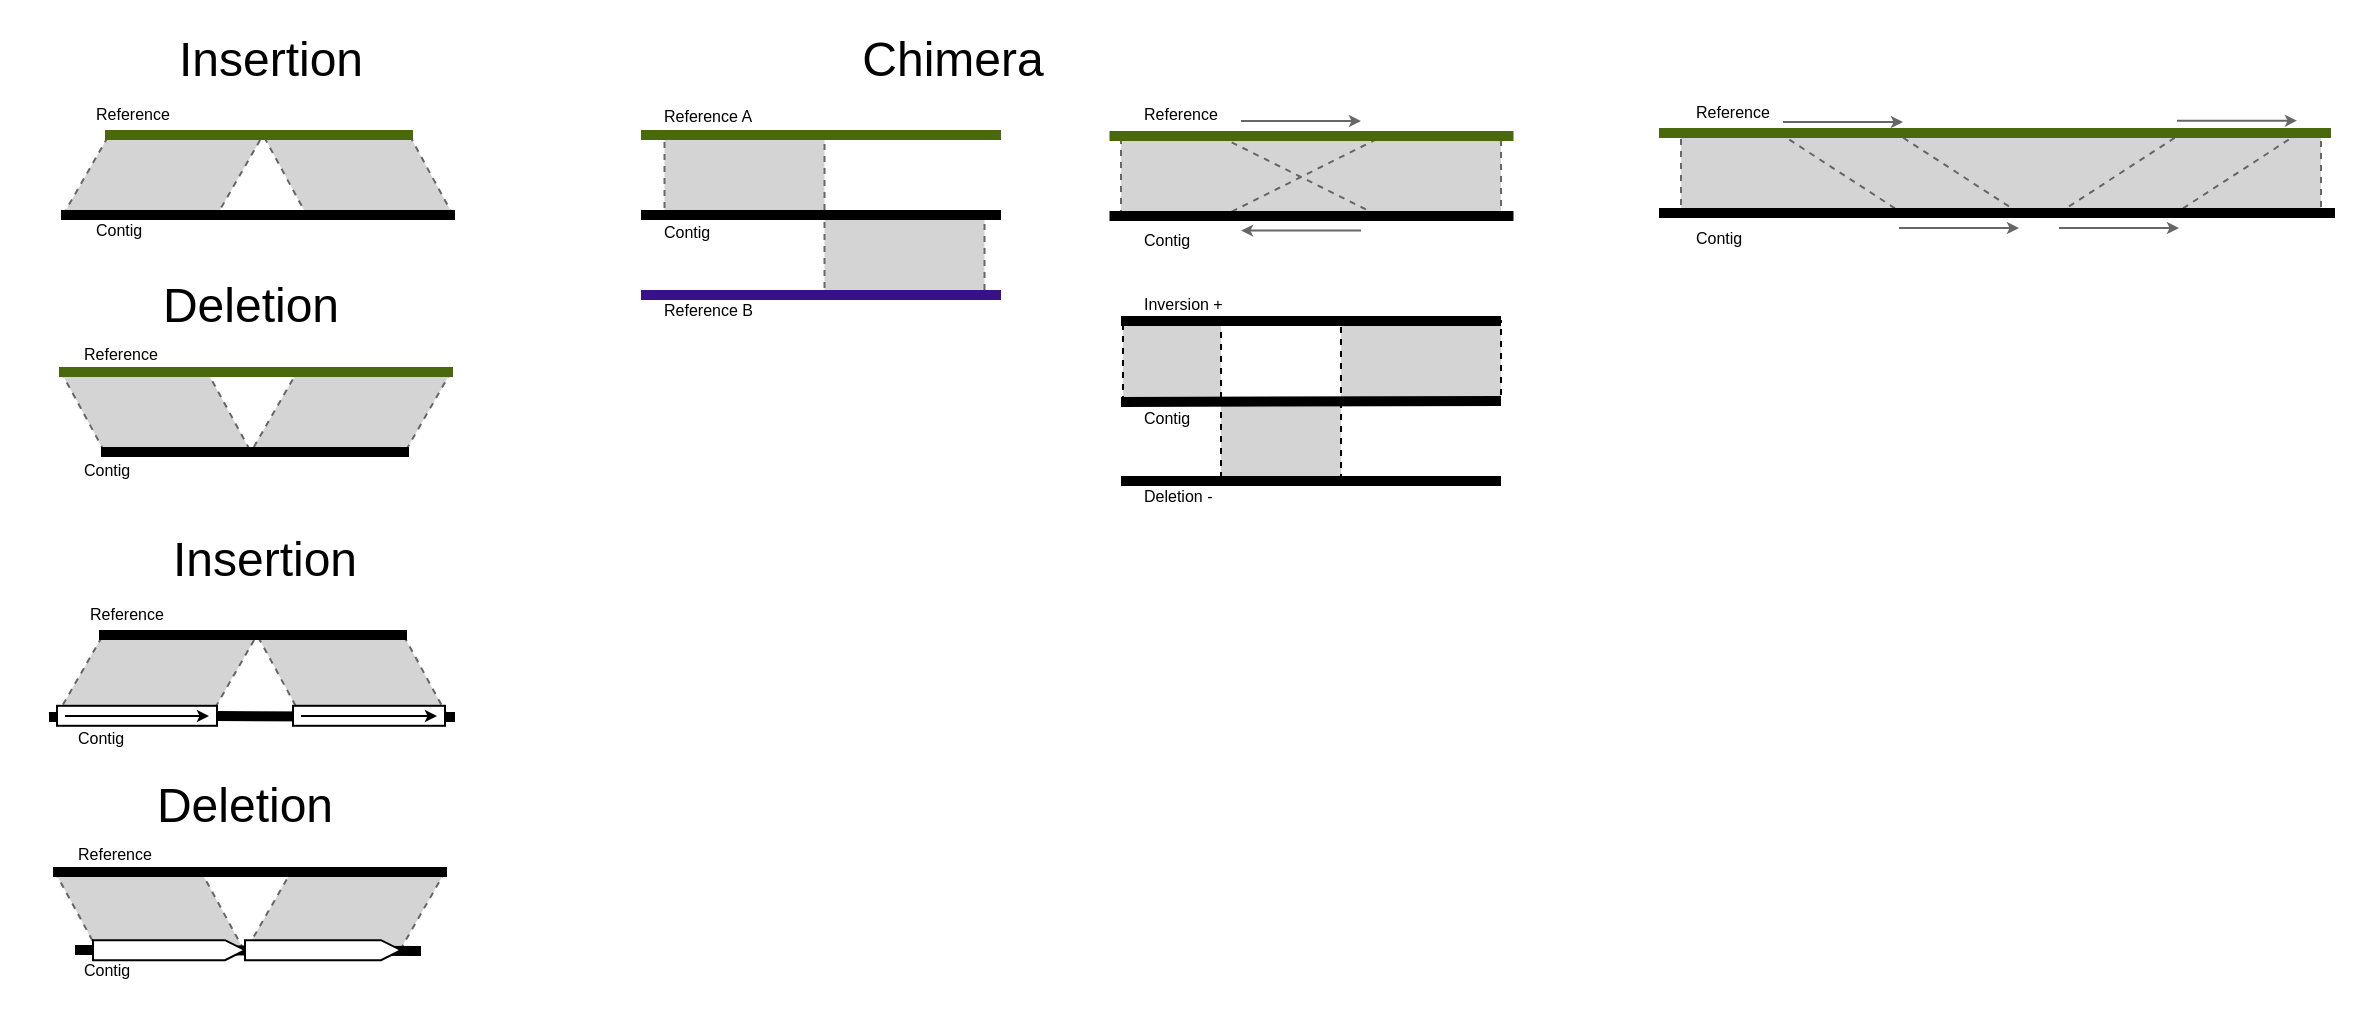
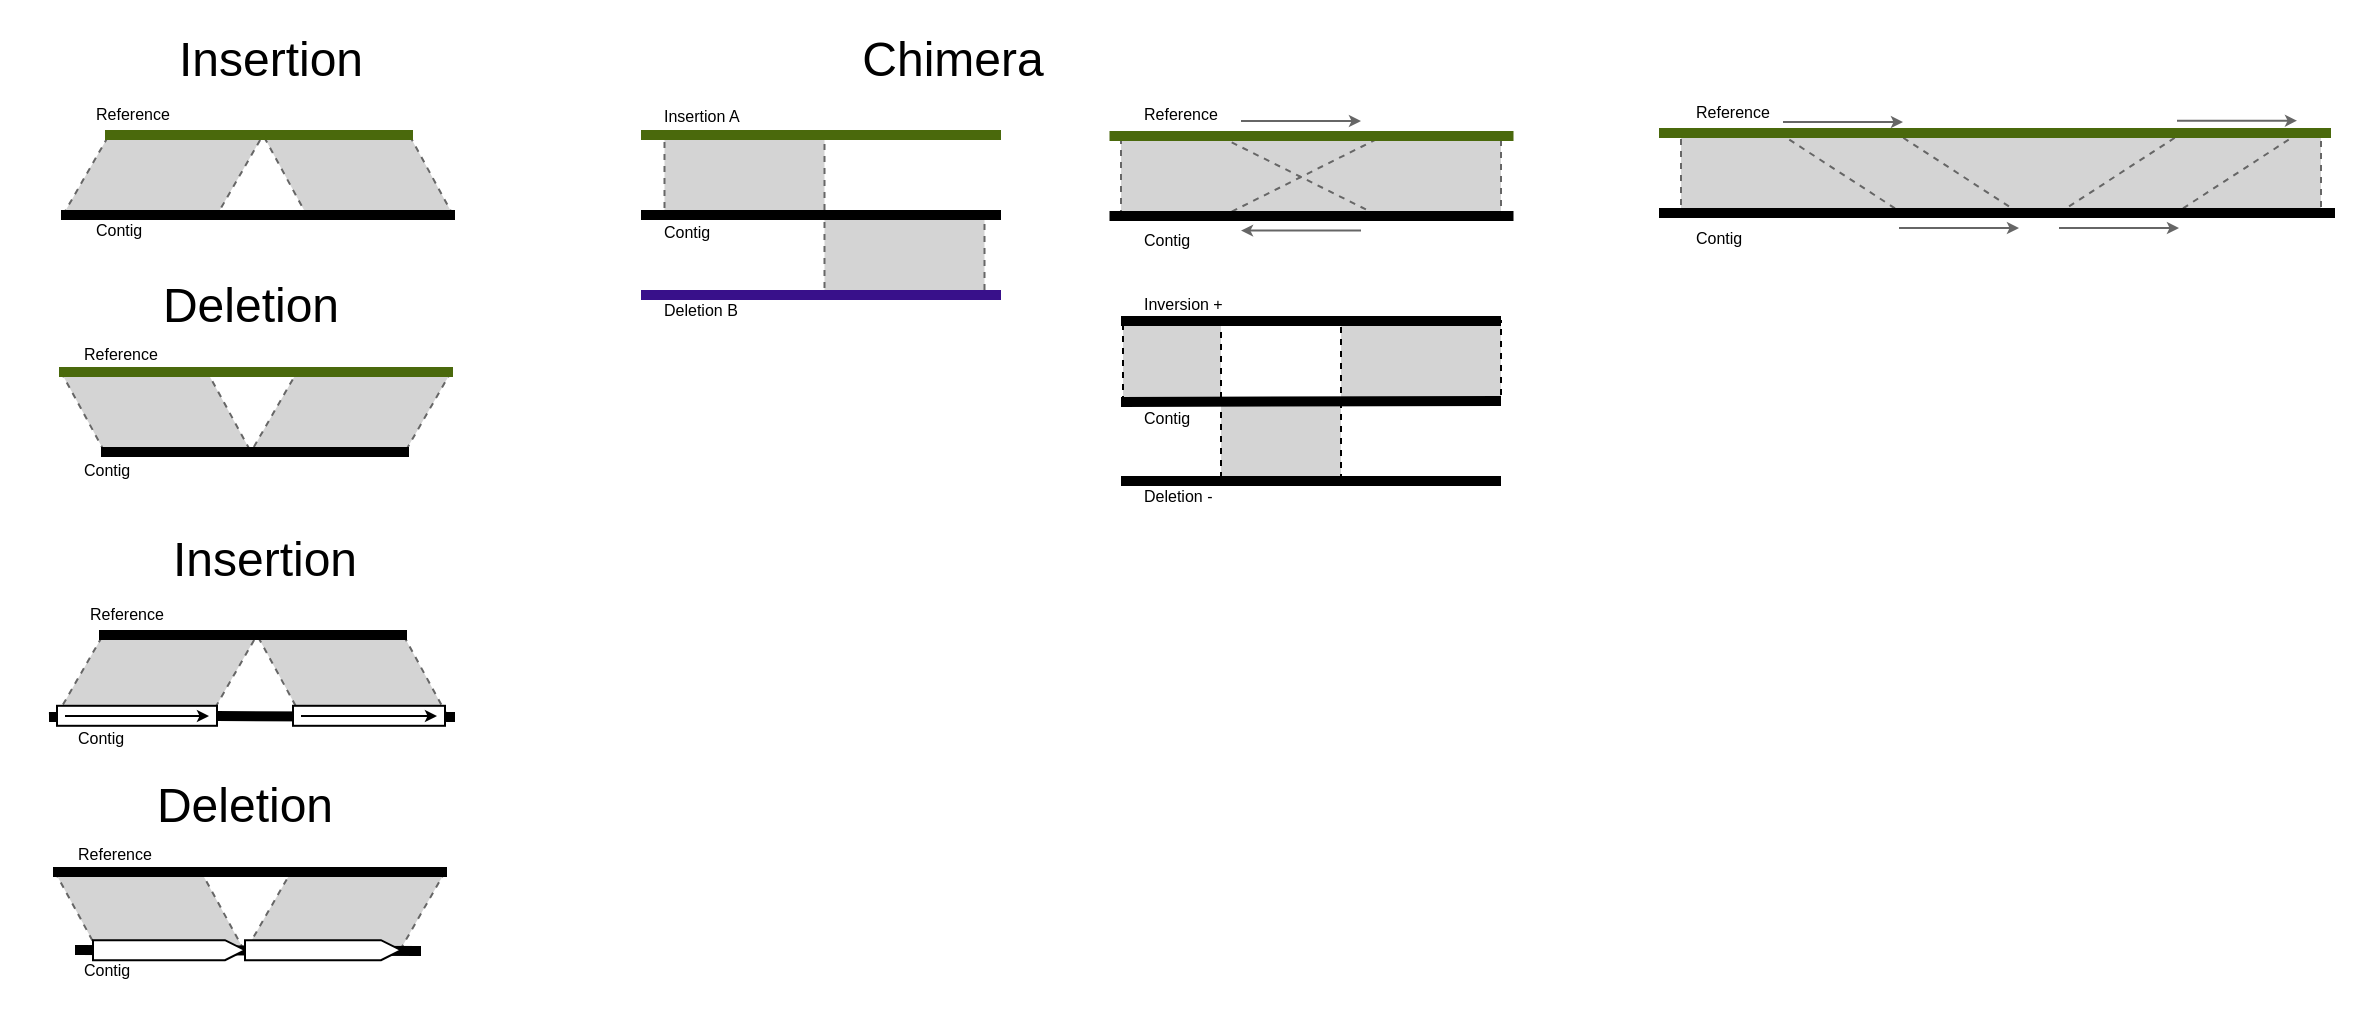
node "Reference A": label "Reference A" -> "Insertion A"
node "Reference B": label "Reference B" -> "Deletion B"
